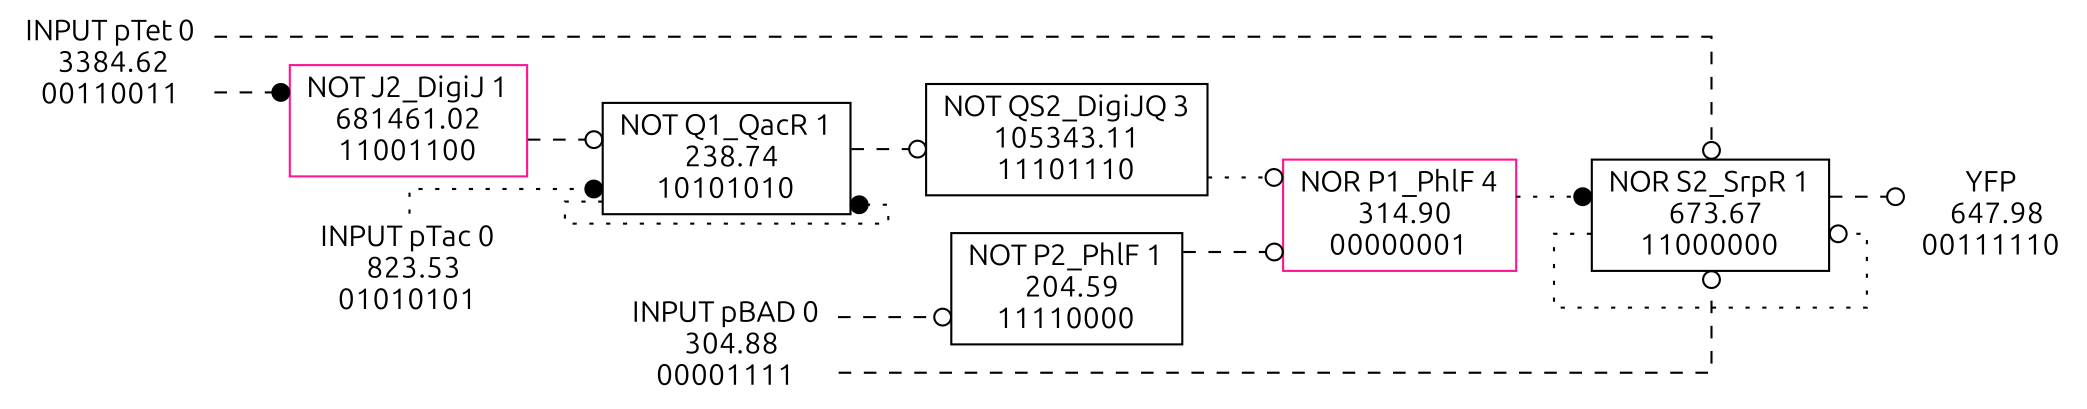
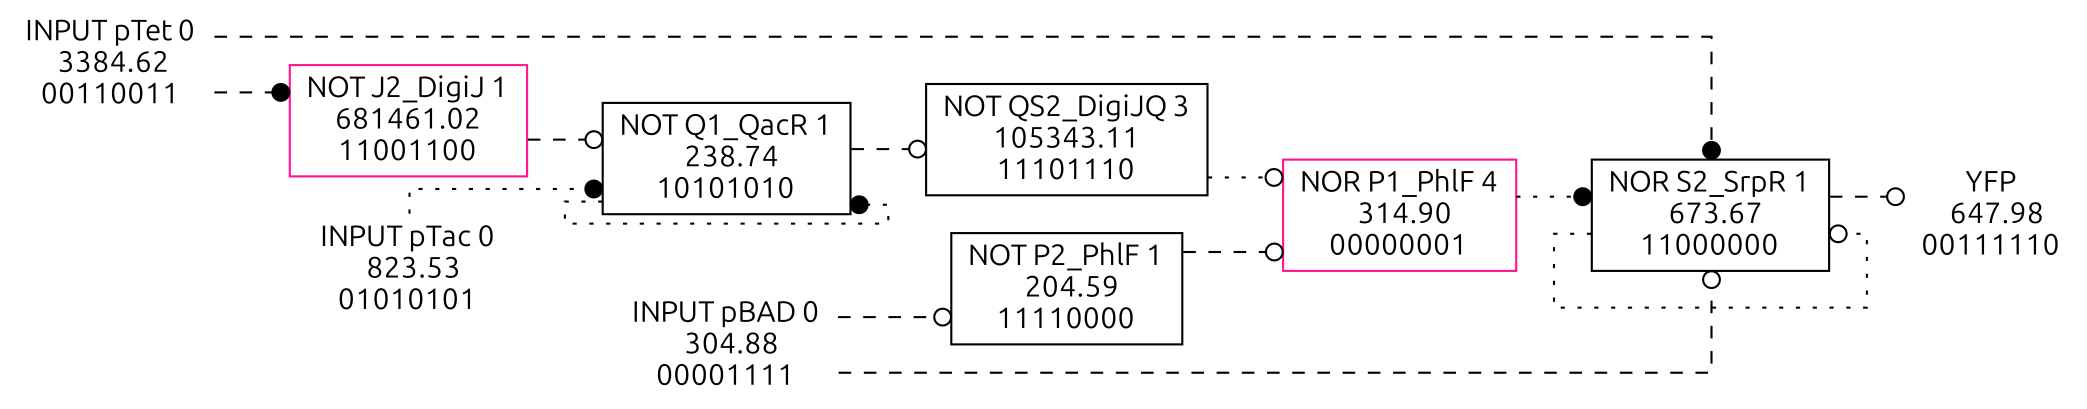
edge "INPUT pTet 0 3384.62 00110011" -> "NOR S2_SrpR 1 673.67 11000000": arrowhead odot -> dot
